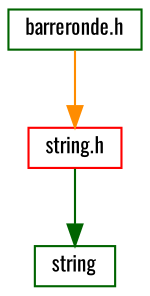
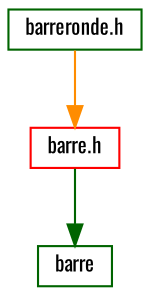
node "string.h": label "string.h" -> "barre.h"
node "string": label "string" -> "barre"
